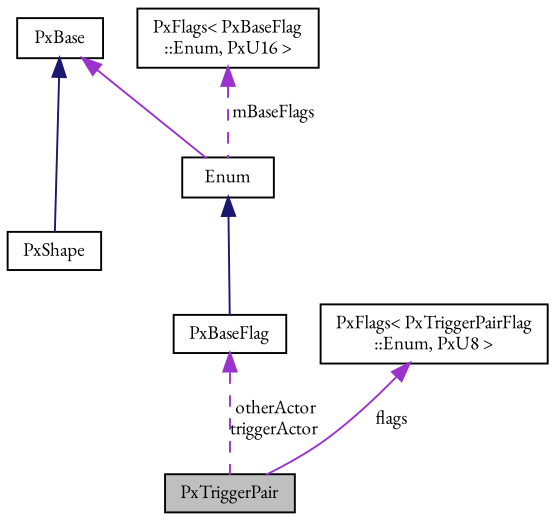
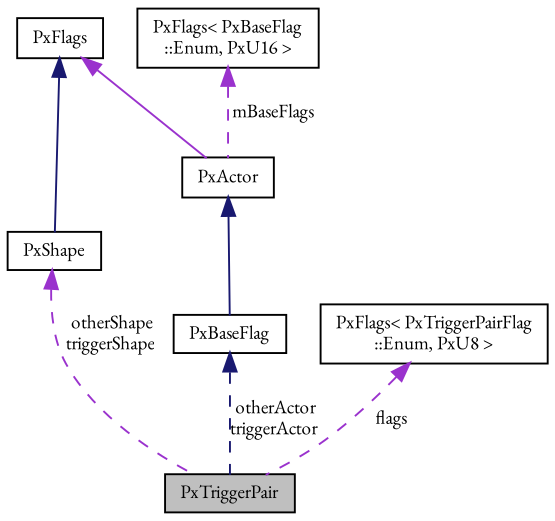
node "PxBase": label "PxBase" -> "PxFlags"
node "Enum": label "Enum" -> "PxActor"
edge "PxTriggerPair" -> "PxShape": added, label "otherShape triggerShape"
edge "PxTriggerPair" -> "PxBaseFlag": color darkorchid3 -> midnightblue
edge "PxTriggerPair" -> "PxFlags< PxTriggerPairFlag ::Enum, PxU8 >": style solid -> dashed
